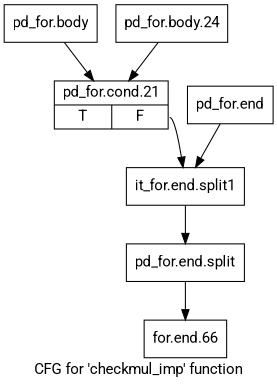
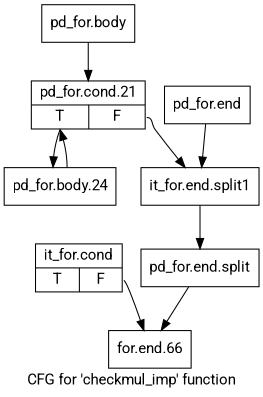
edge "pd_for.cond.21" -> "pd_for.body.24": added
node "it_for.cond": added
